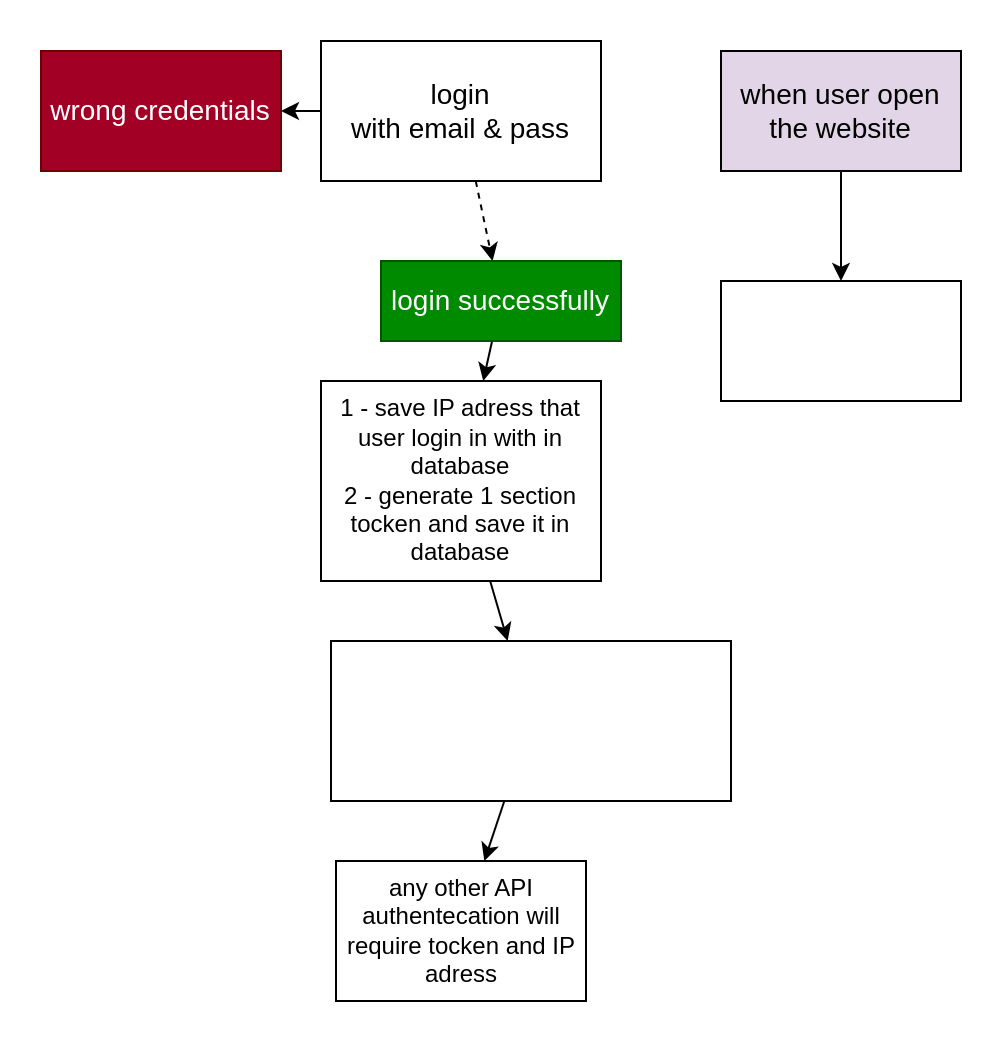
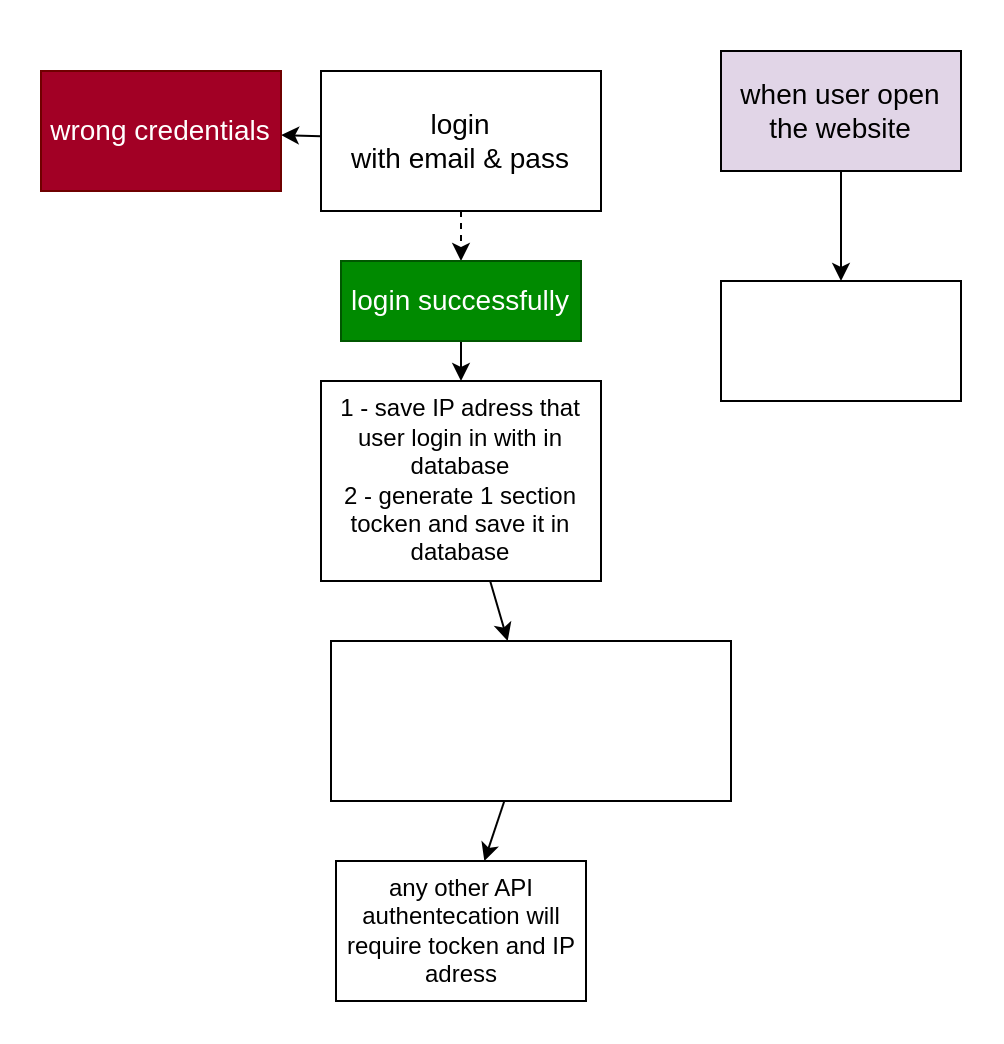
node "wrong credentials": moved (161, 111) -> (161, 131)
node "login with email & pass": moved (461, 111) -> (461, 141)
node "login successfully": moved (501, 301) -> (461, 301)
